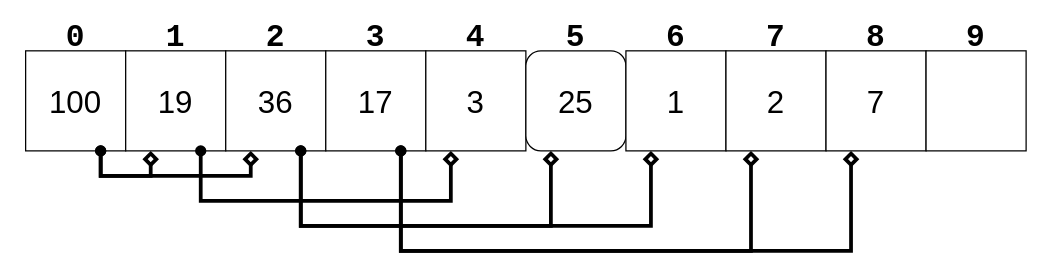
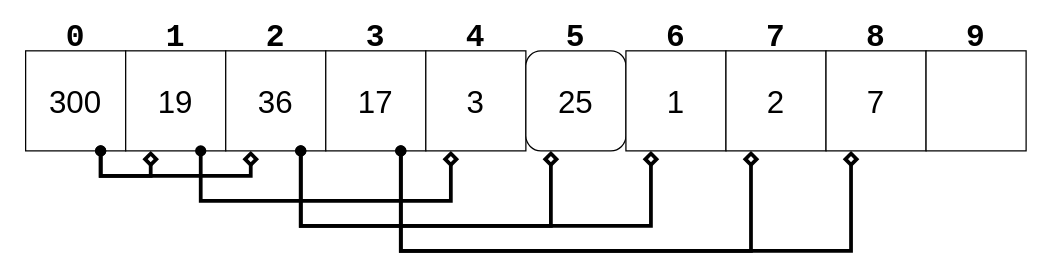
node "100": label "100" -> "300"
